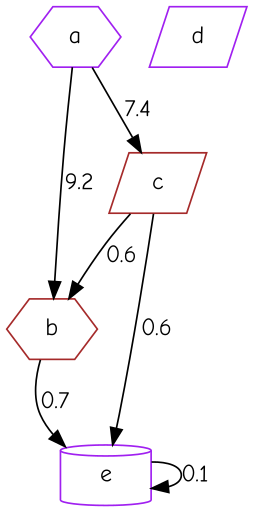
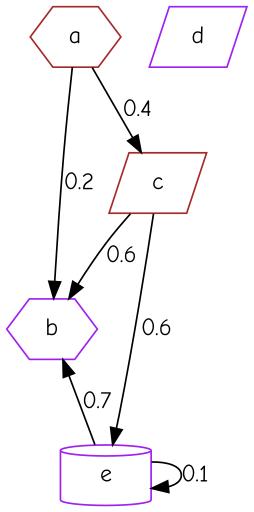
node "a": color purple -> brown
edge "a" -> "c": label "7.4" -> "0.4"
edge "a" -> "b": label "9.2" -> "0.2"
node "b": color brown -> purple
edge "b" -> "e": reversed
